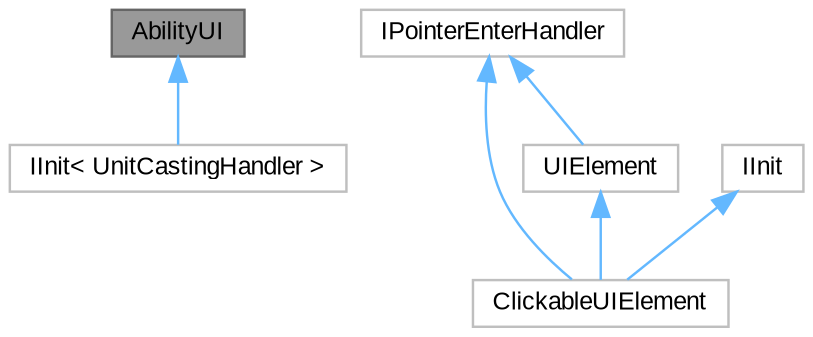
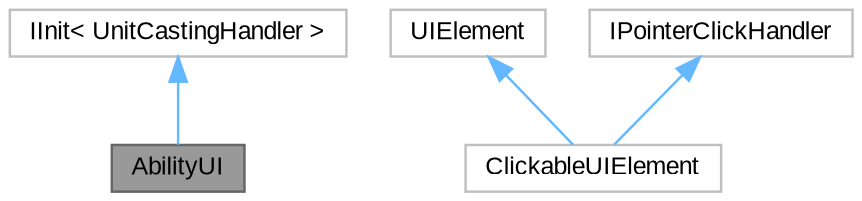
node "IPointerEnterHandler": removed
edge "IInit< UnitCastingHandler >" -> "AbilityUI": reversed
node "IInit": label "IInit" -> "IPointerClickHandler"
